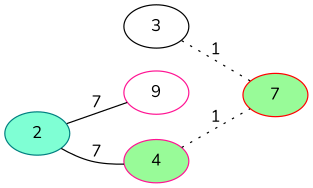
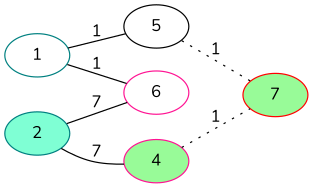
node "3": label "3" -> "5"
node "1": added
node "9": label "9" -> "6"
